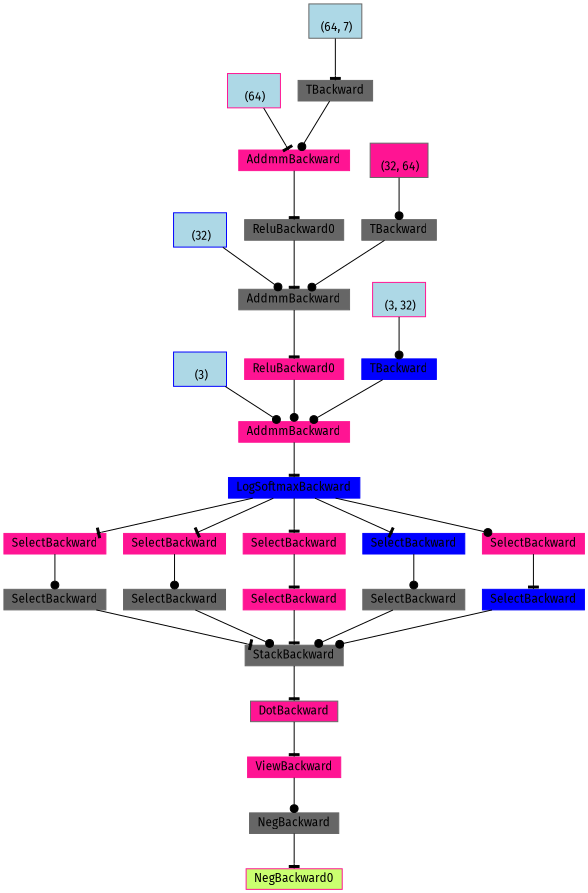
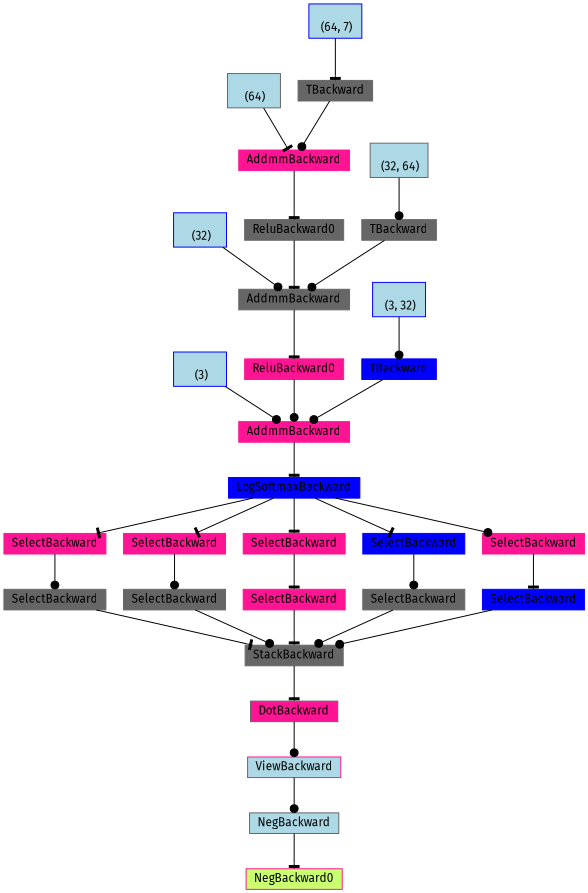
node "(64, 7)": color gray40 -> blue
node "(64)": color deeppink -> gray40
node "(32, 64)": fillcolor deeppink -> lightblue
node "(3, 32)": color deeppink -> blue
edge "DotBackward" -> "ViewBackward": arrowhead tee -> dot
node "ViewBackward": fillcolor deeppink -> lightblue
node "NegBackward": fillcolor gray40 -> lightblue
